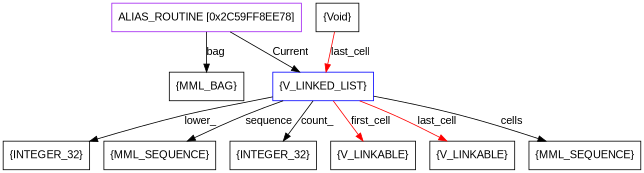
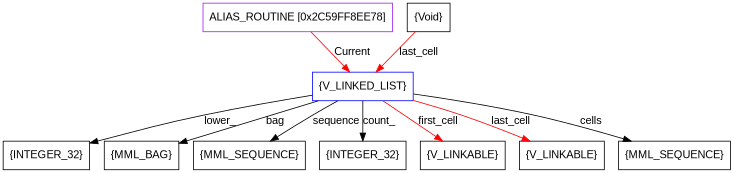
edge "ALIAS_ROUTINE [0x2C59FF8EE78]" -> "{MML_BAG}": now "{V_LINKED_LIST}" -> "{MML_BAG}"
edge "ALIAS_ROUTINE [0x2C59FF8EE78]" -> "{V_LINKED_LIST}": color black -> red
